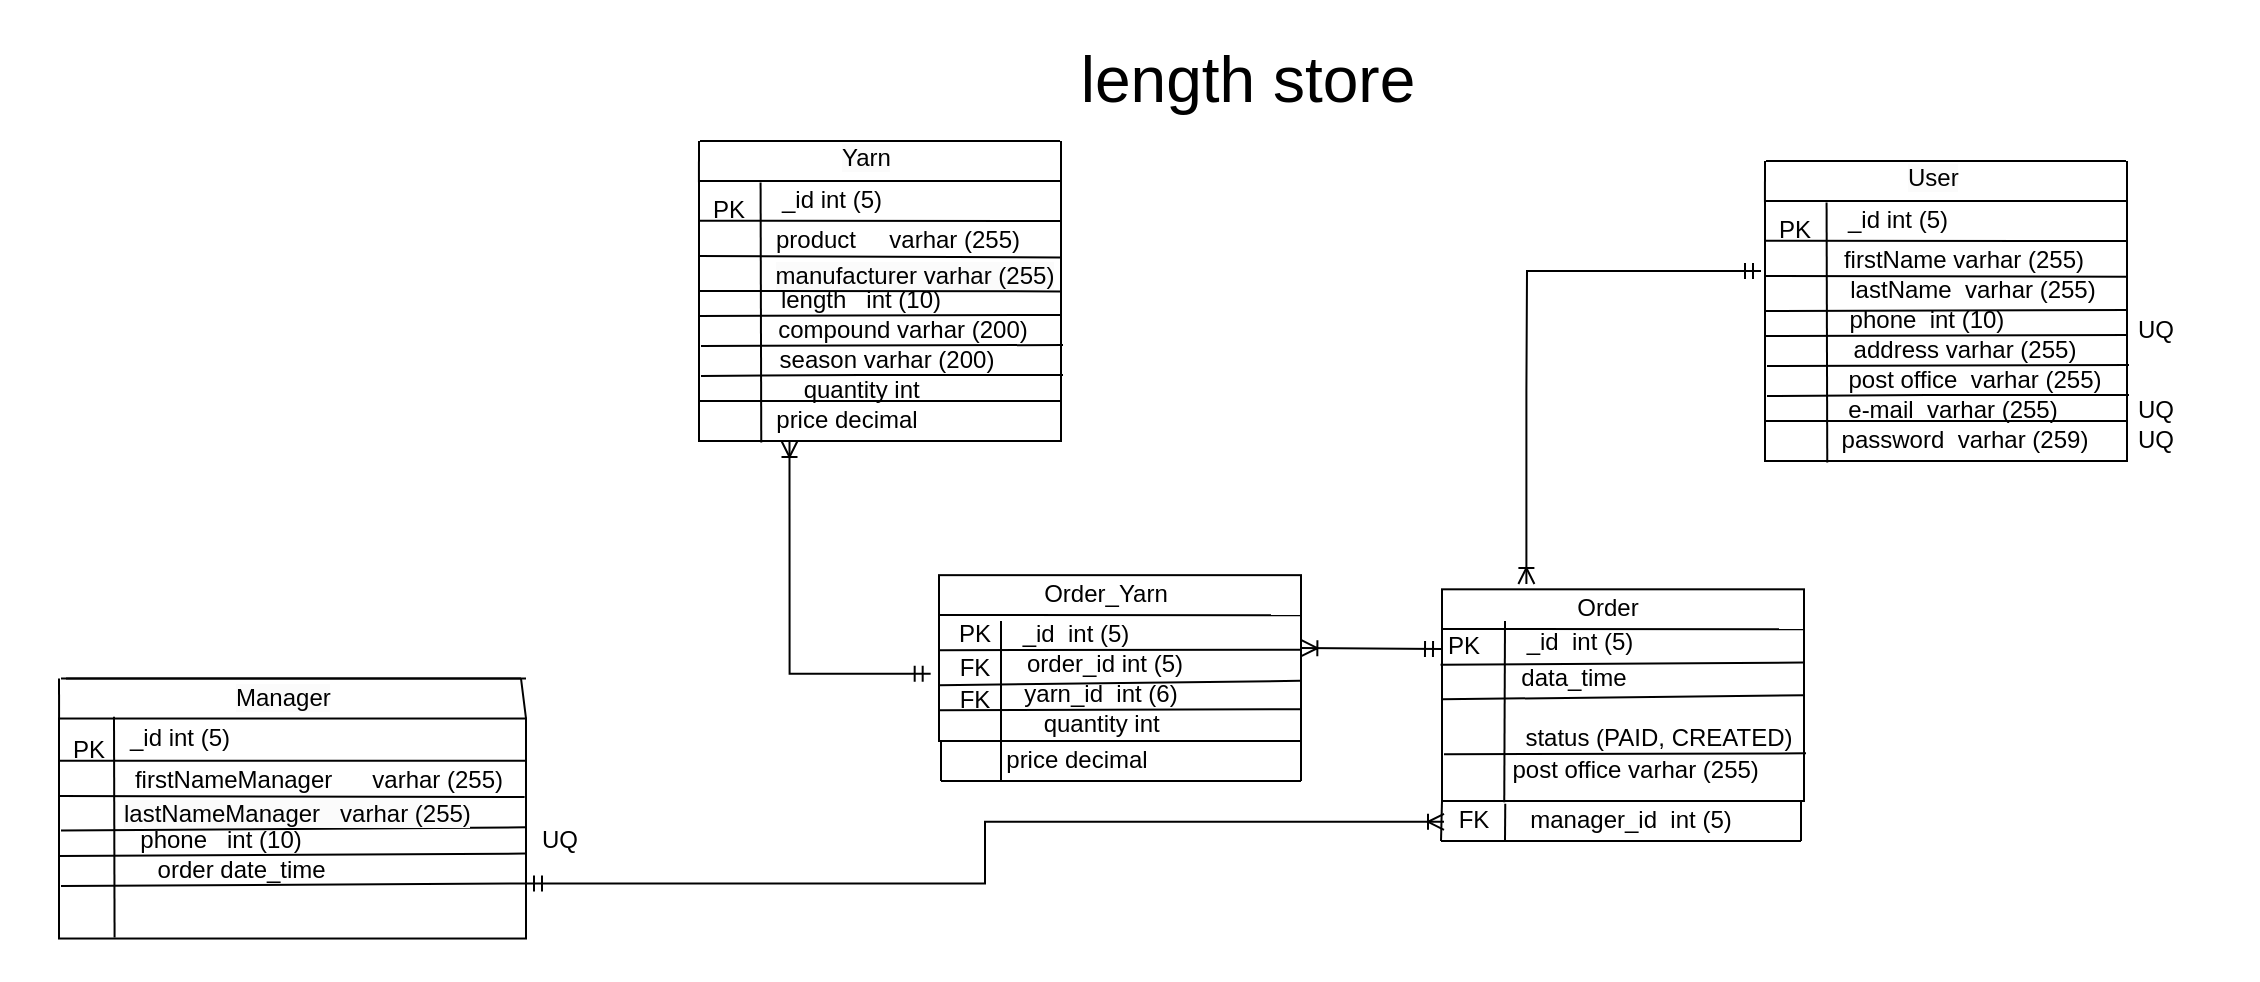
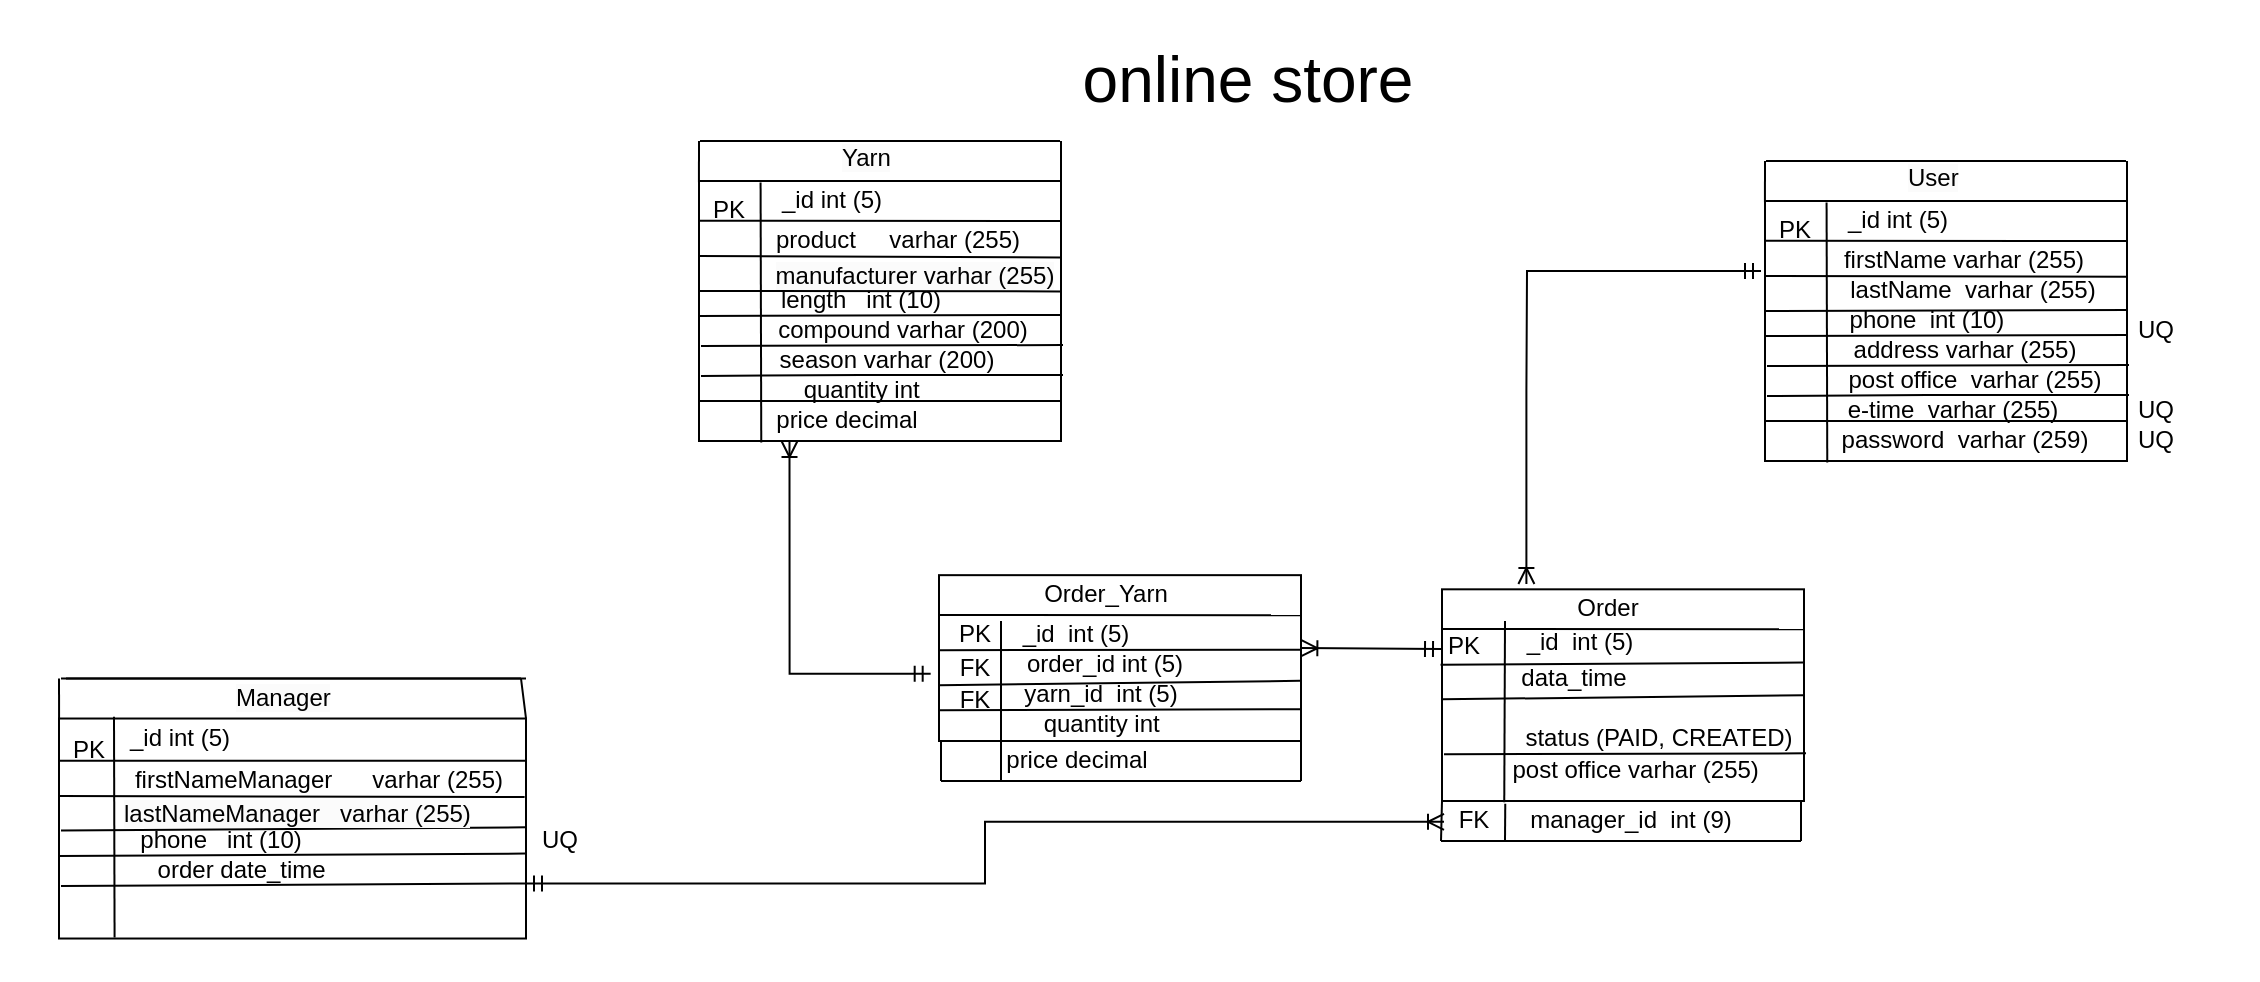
node "length store": label "length store" -> "online store"
node "e-mail varhar (255)": label "e-mail varhar (255)" -> "e-time varhar (255)"
node "yarn_id int (6)": label "yarn_id int (6)" -> "yarn_id int (5)"
node "manager_id int (5)": label "manager_id int (5)" -> "manager_id int (9)"
